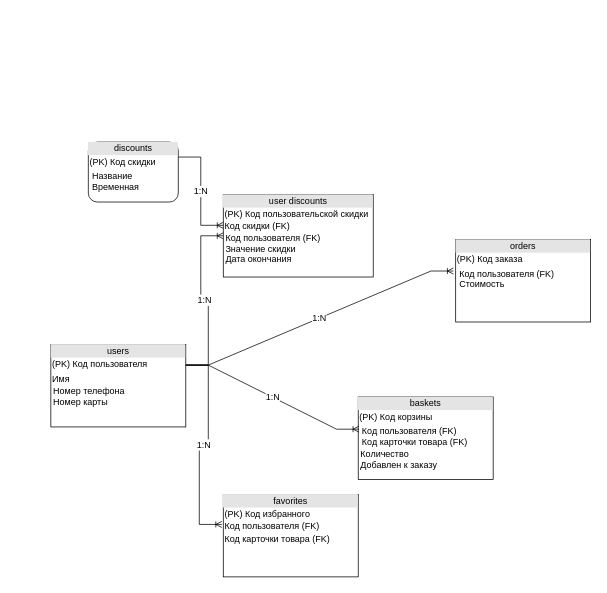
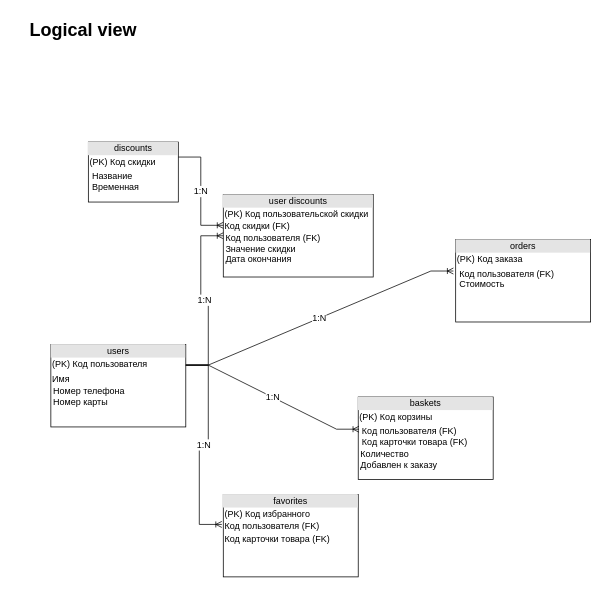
node "Logical view": added
node "discounts (PK) Код скидки Название Временная": shape rounded rectangle -> rectangle
